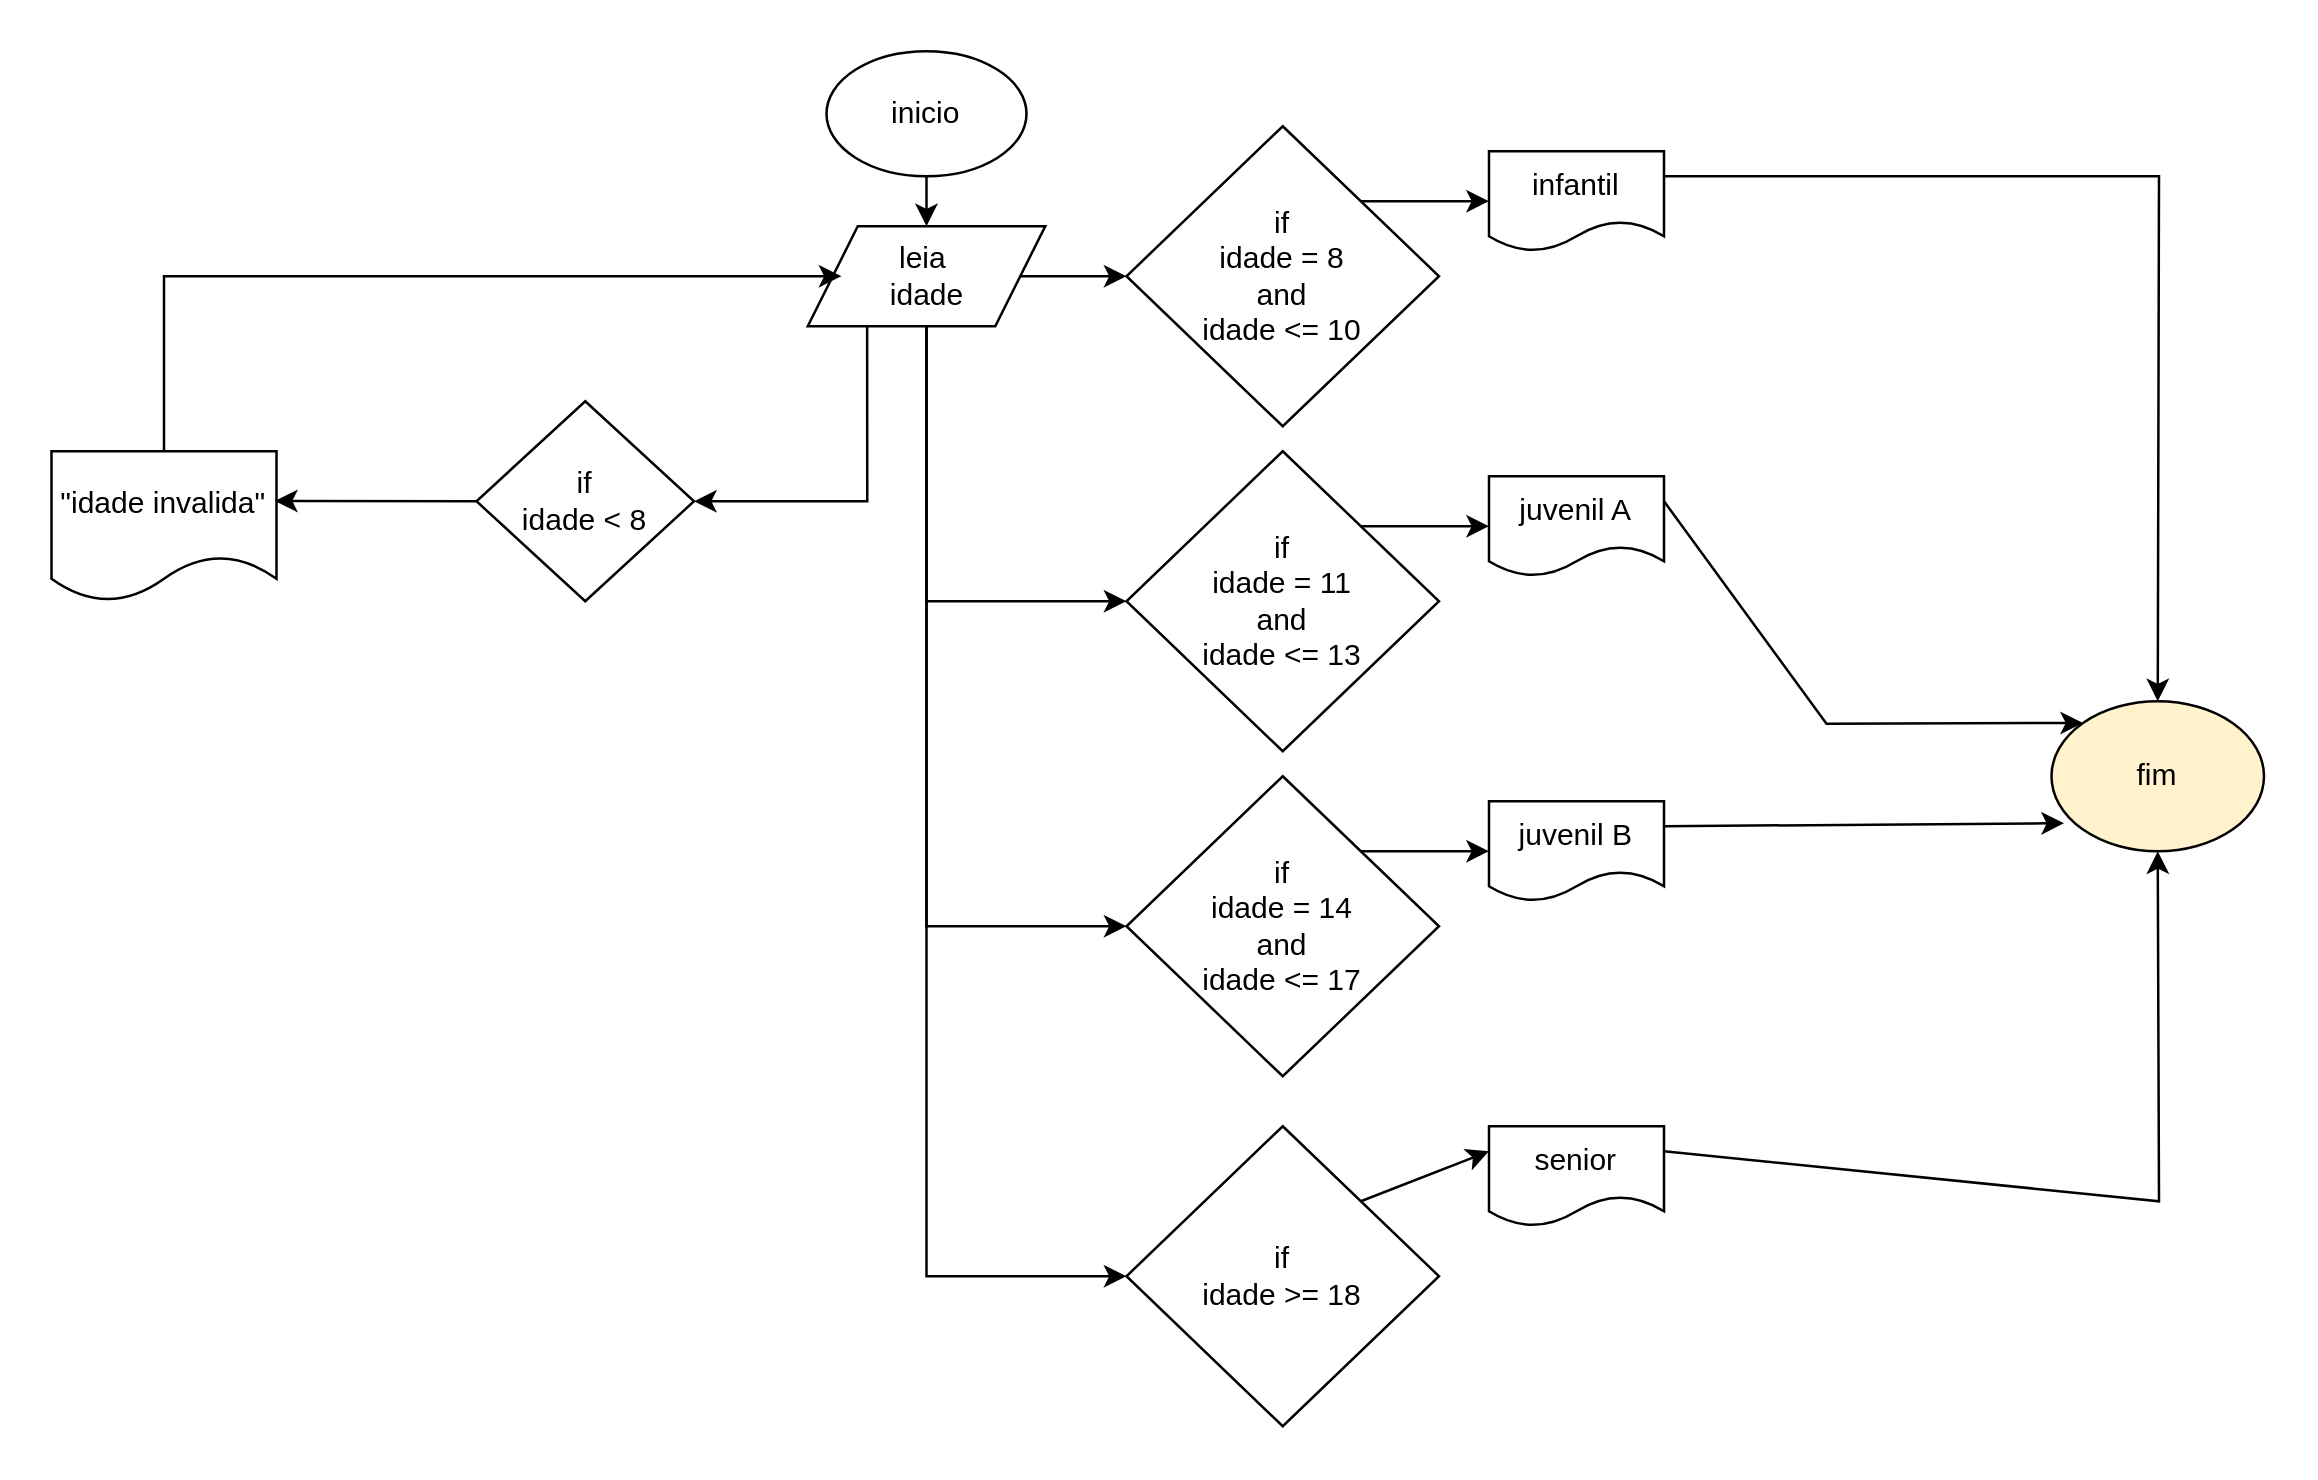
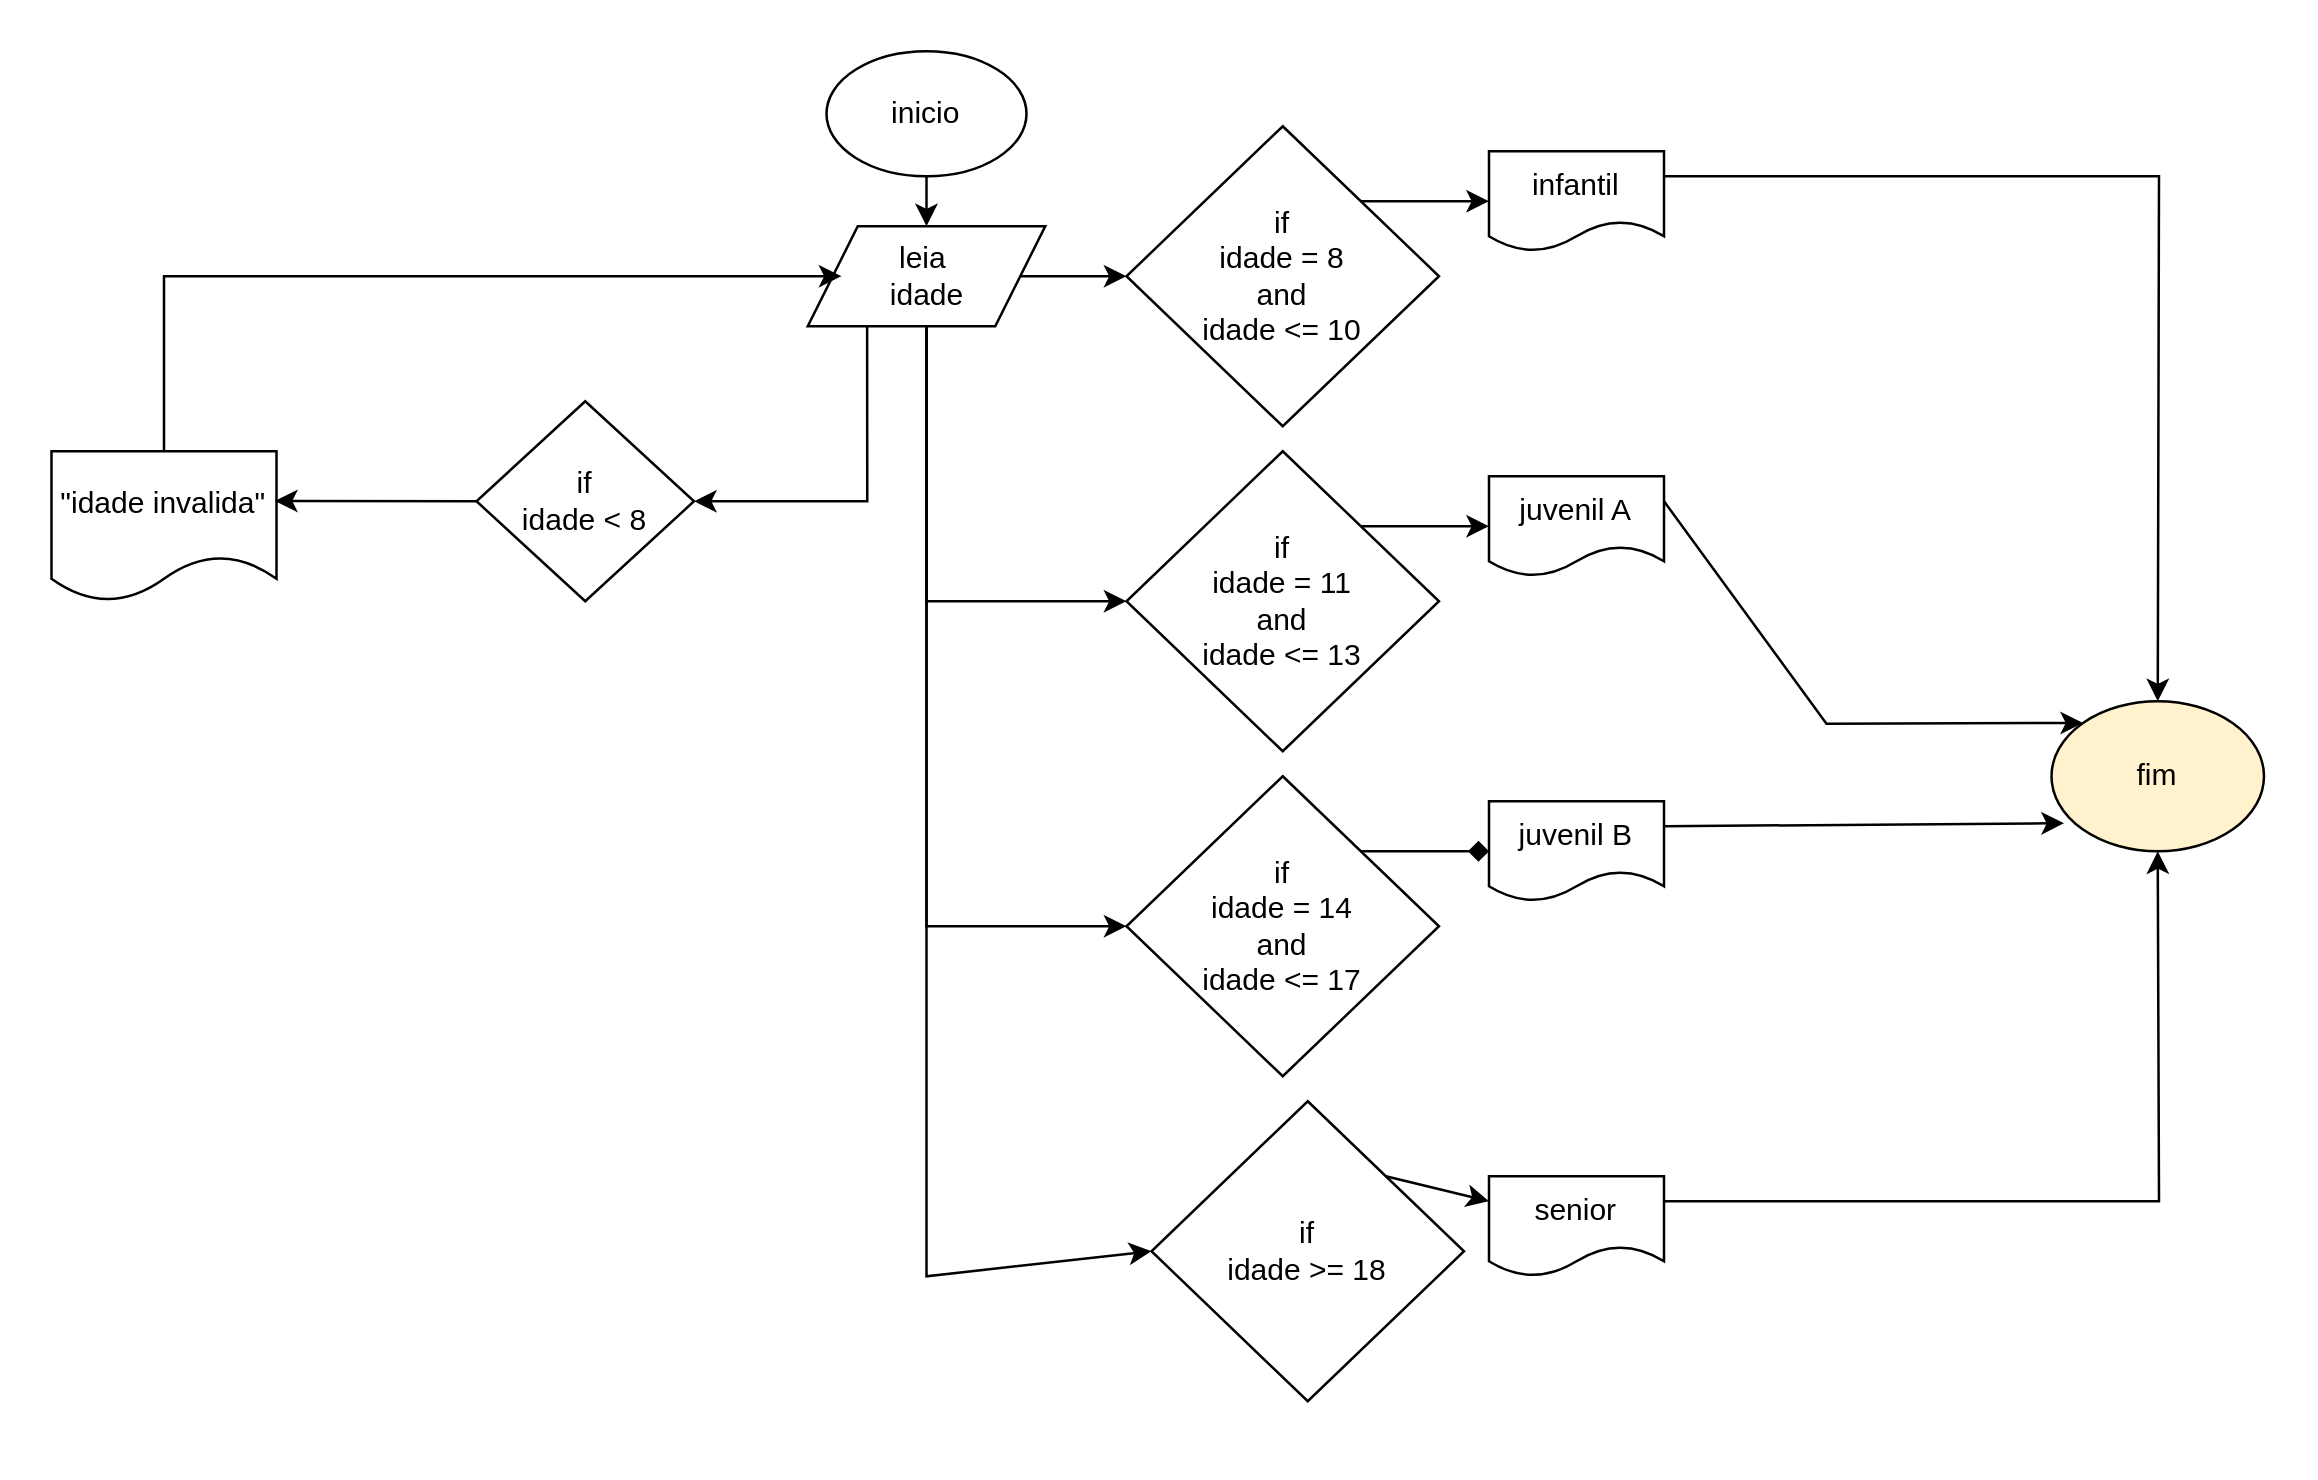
edge "if idade = 14 and idade <= 17" -> "juvenil B": arrowhead classic -> diamond
node "senior": moved (1576, 1176) -> (1576, 1226)
node "if idade >= 18": moved (1283, 1276) -> (1308, 1251)
